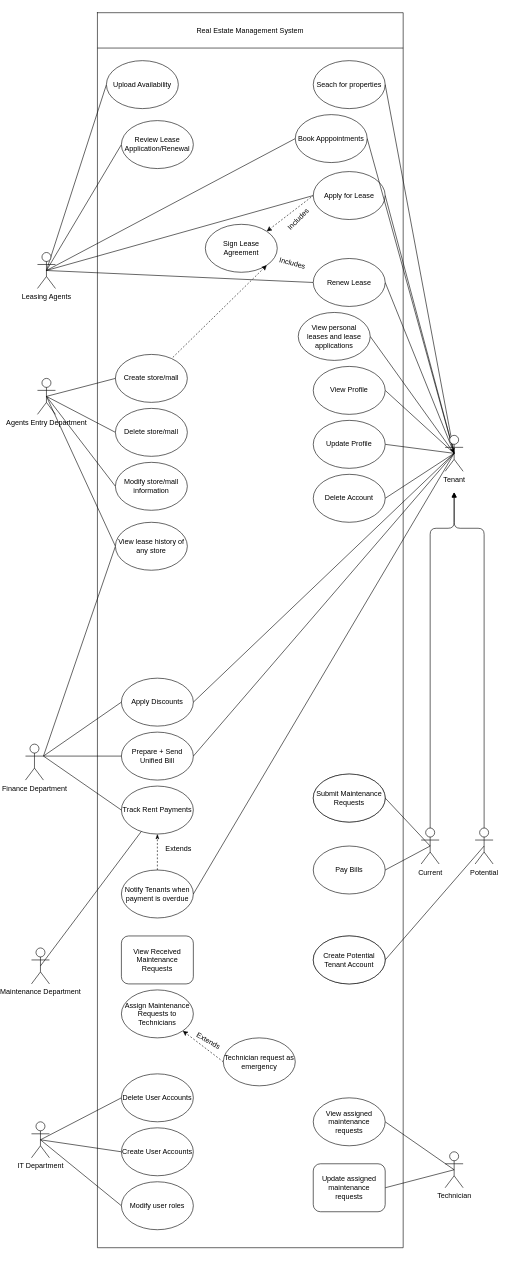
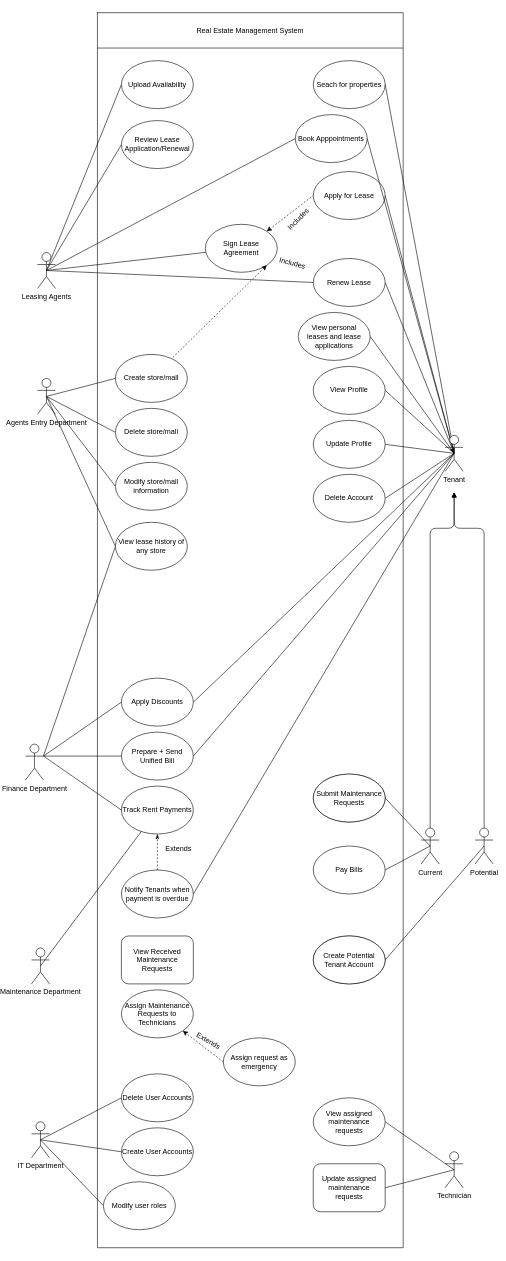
node "Upload Availability": moved (143, 84) -> (158, 84)
edge "Apply for Lease" -- "Leasing Agents": now "Sign Lease Agreement" -- "Leasing Agents"
node "Technician request as emergency": label "Technician request as emergency" -> "Assign request as emergency"
node "Modify user roles": moved (158, 1206) -> (140, 1206)
